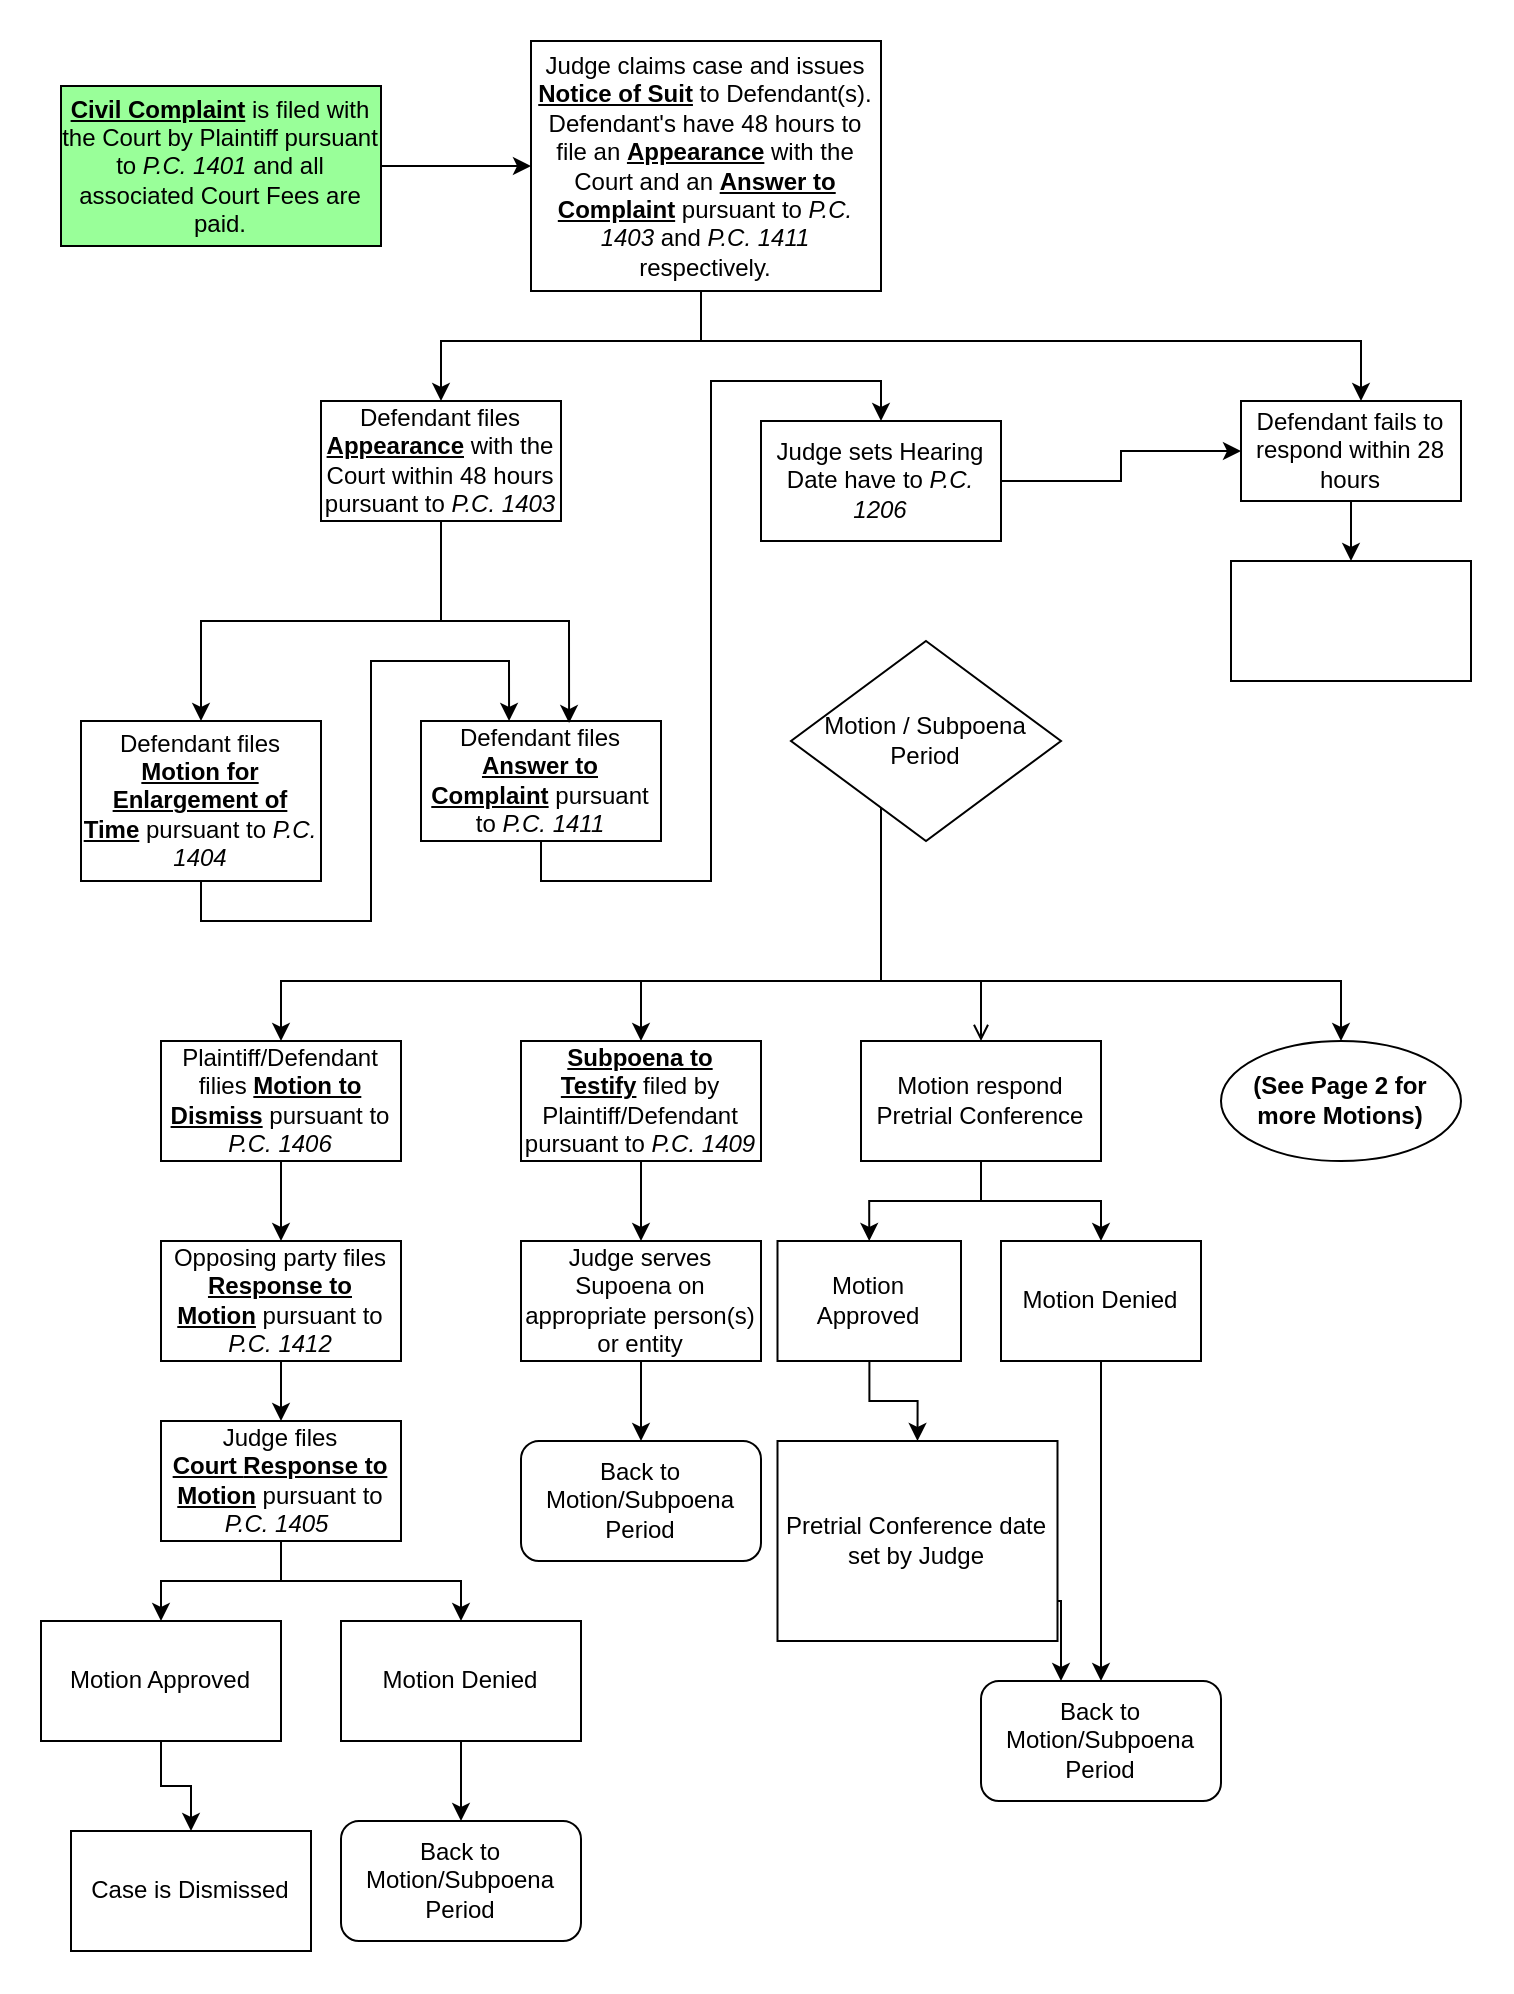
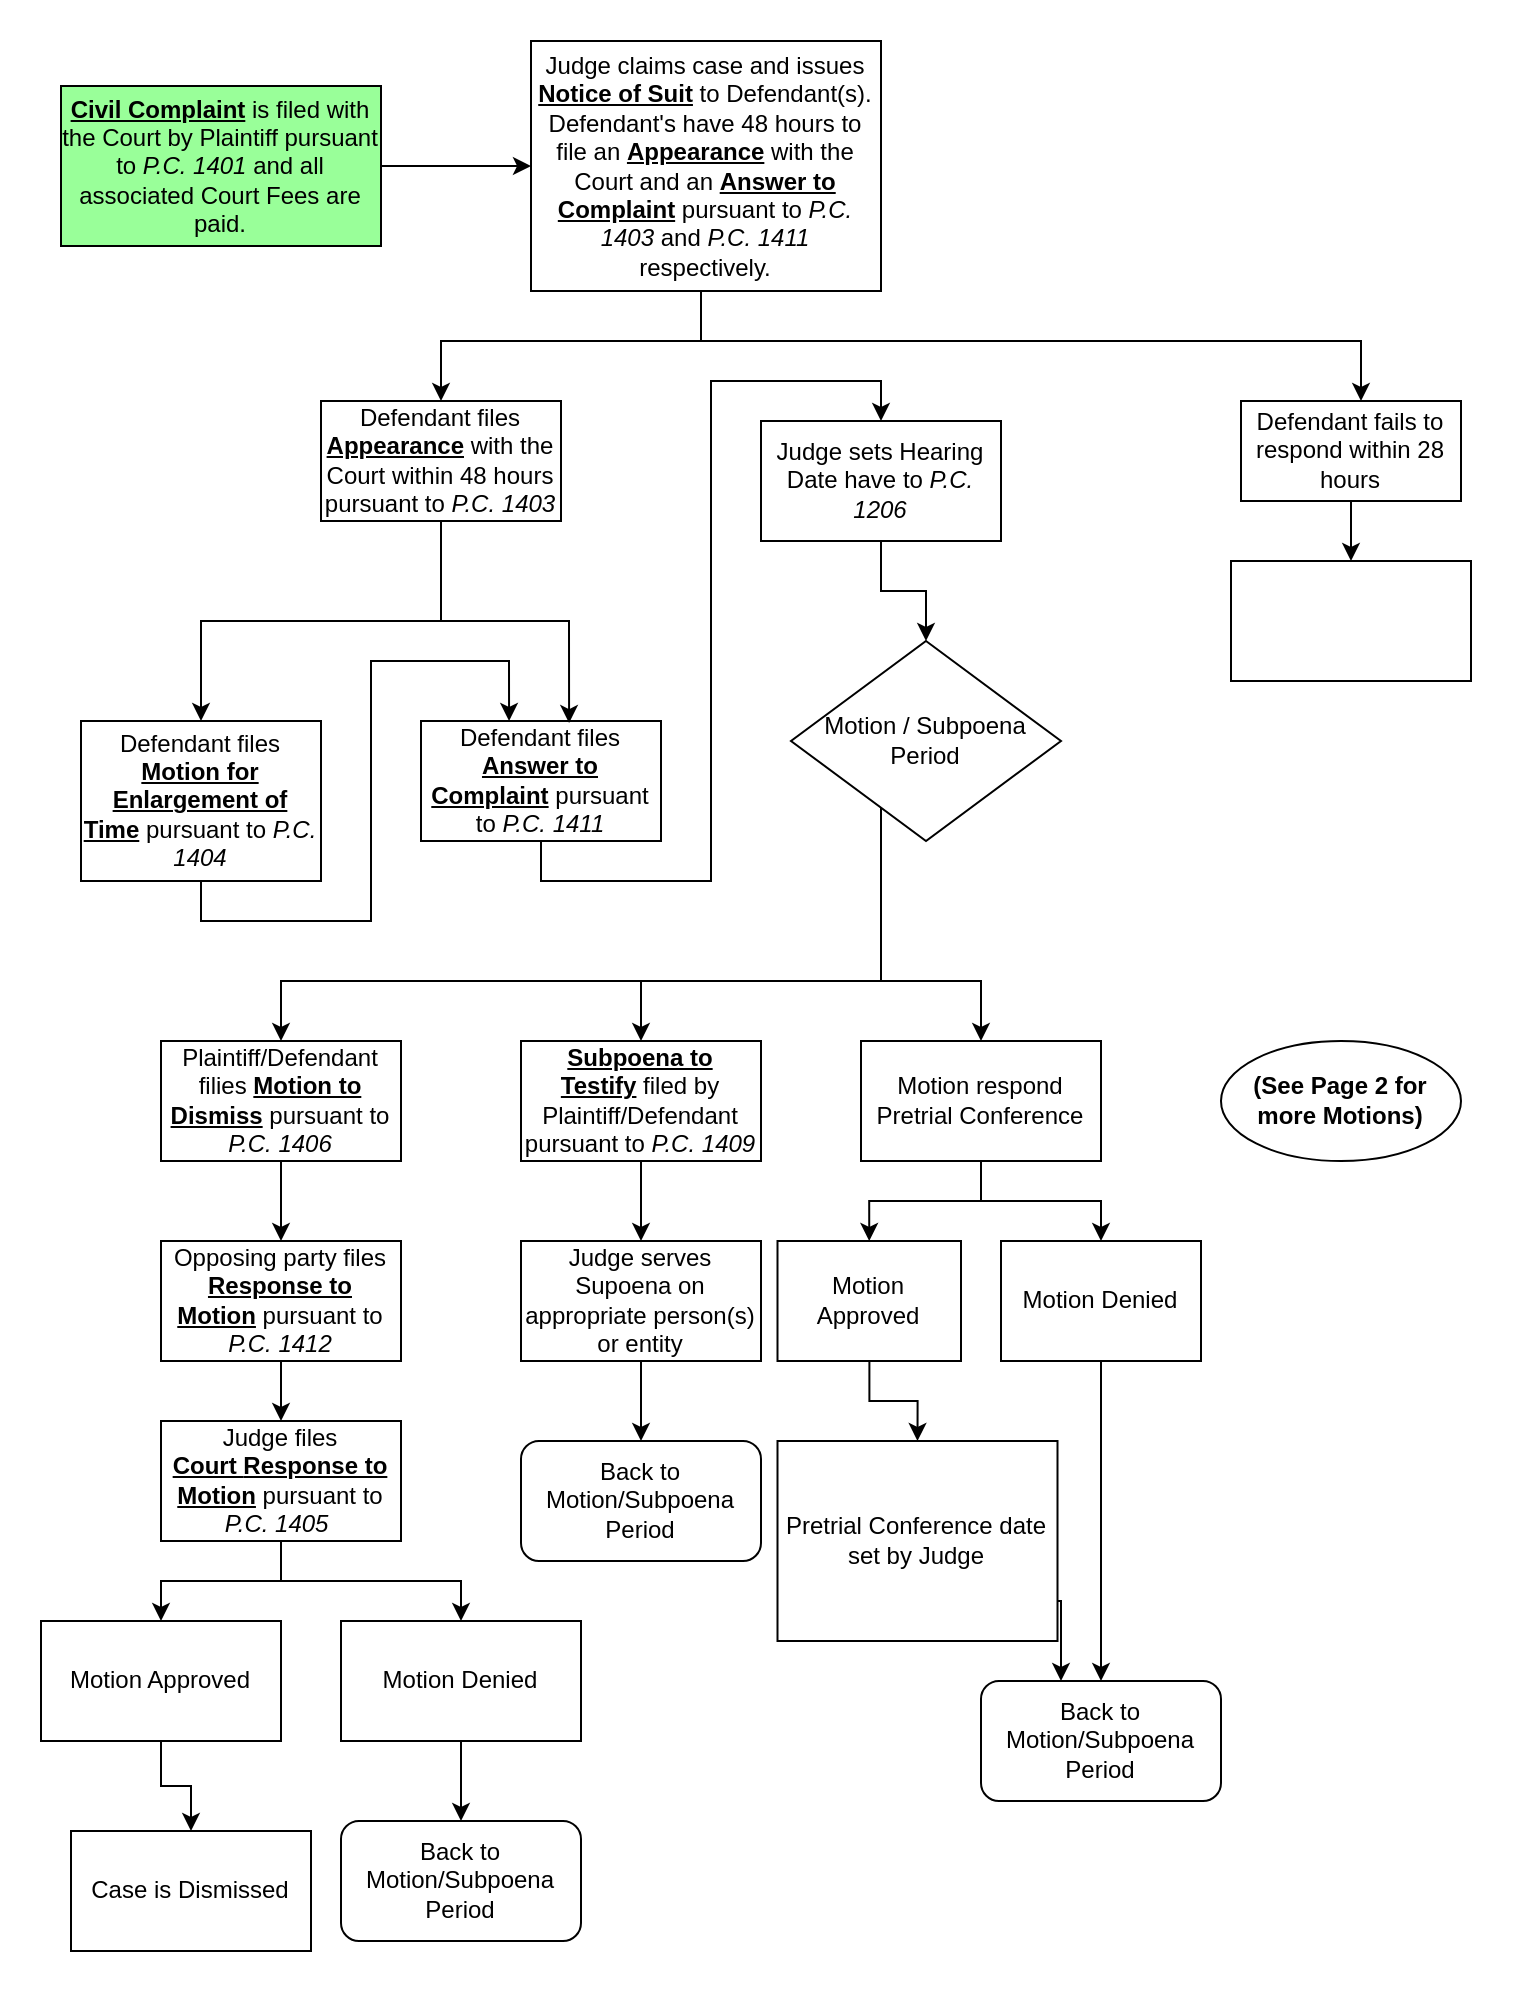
edge "Judge sets Hearing Date have to P.C. 1206" -> "Defendant fails to respond within 28 hours": now "Judge sets Hearing Date have to P.C. 1206" -> "Motion / Subpoena Period"
edge "Motion / Subpoena Period" -> "(See Page 2 for more Motions)": removed
edge "Motion / Subpoena Period" -> "Motion respond Pretrial Conference": arrowhead open -> classic
